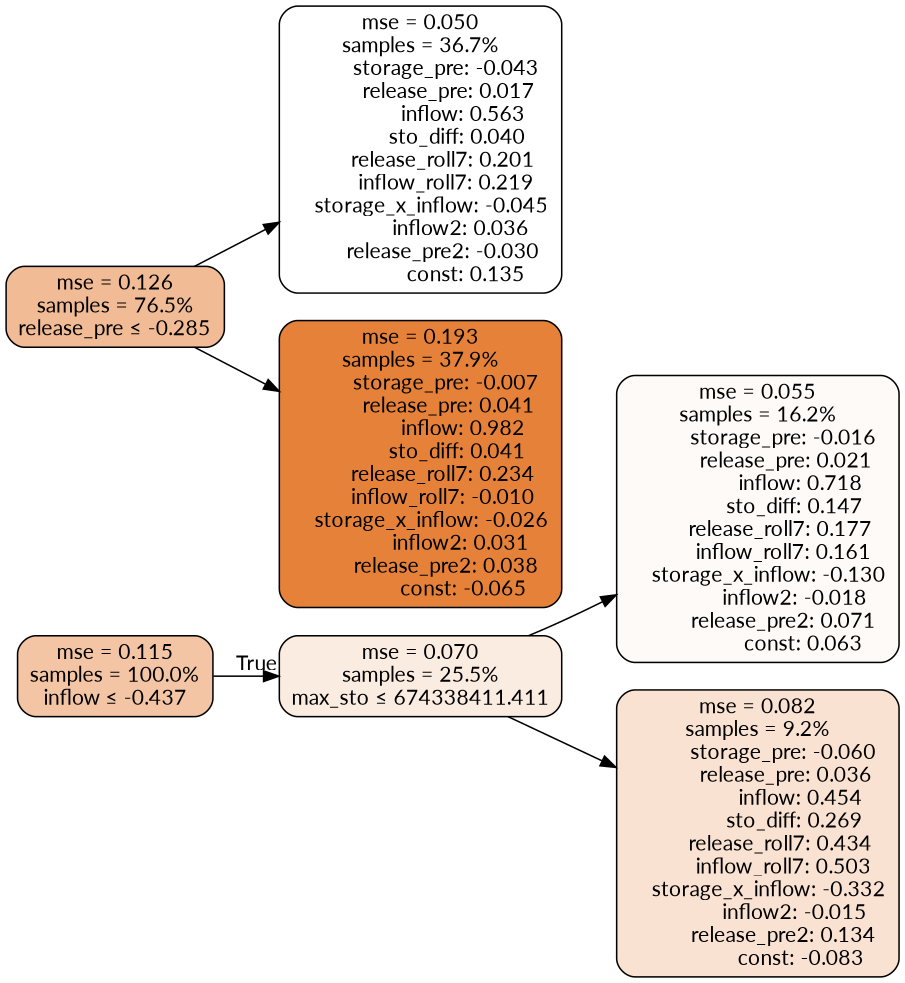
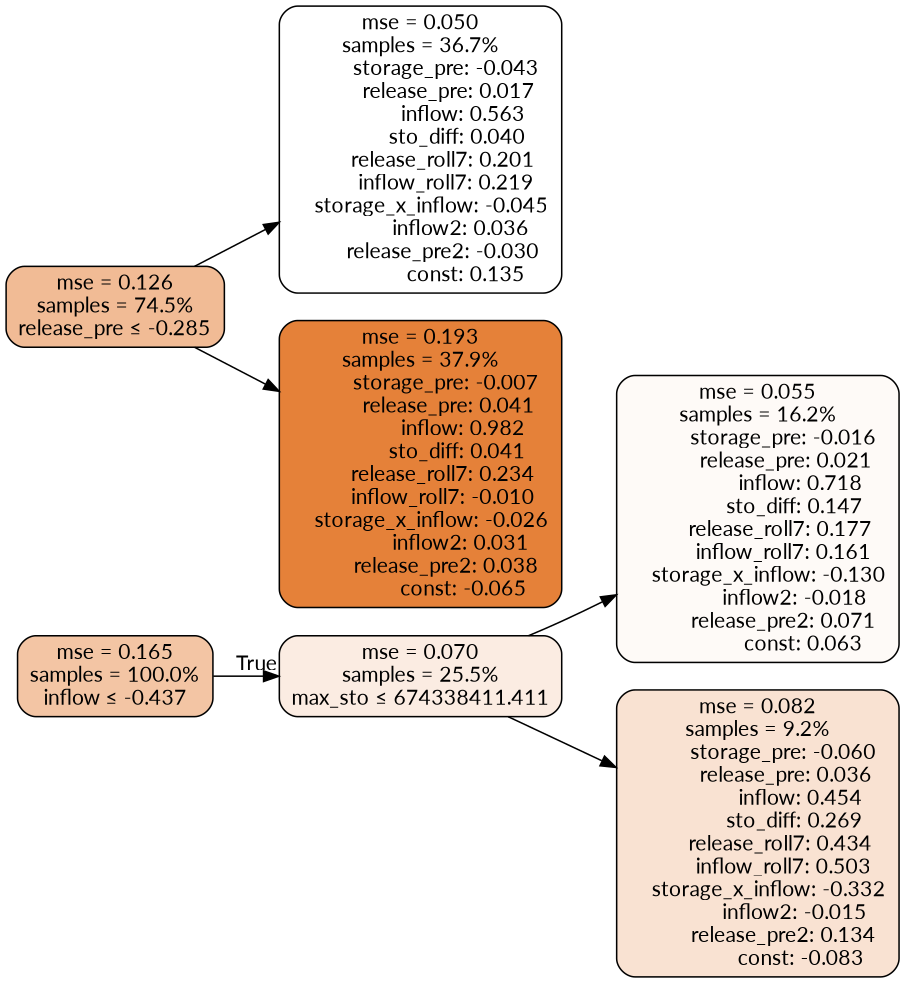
node "mse = 0.126 samples = 76.5% release_pre ≤ -0.285": label "mse = 0.126 samples = 76.5% release_pre ≤ -0.285" -> "mse = 0.126 samples = 74.5% release_pre ≤ -0.285"
node "mse = 0.115 samples = 100.0% inflow ≤ -0.437": label "mse = 0.115 samples = 100.0% inflow ≤ -0.437" -> "mse = 0.165 samples = 100.0% inflow ≤ -0.437"
